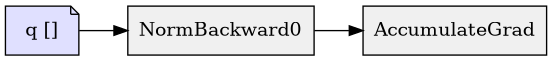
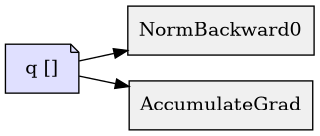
edge "NormBackward0" -> "AccumulateGrad": now "q []" -> "AccumulateGrad"
